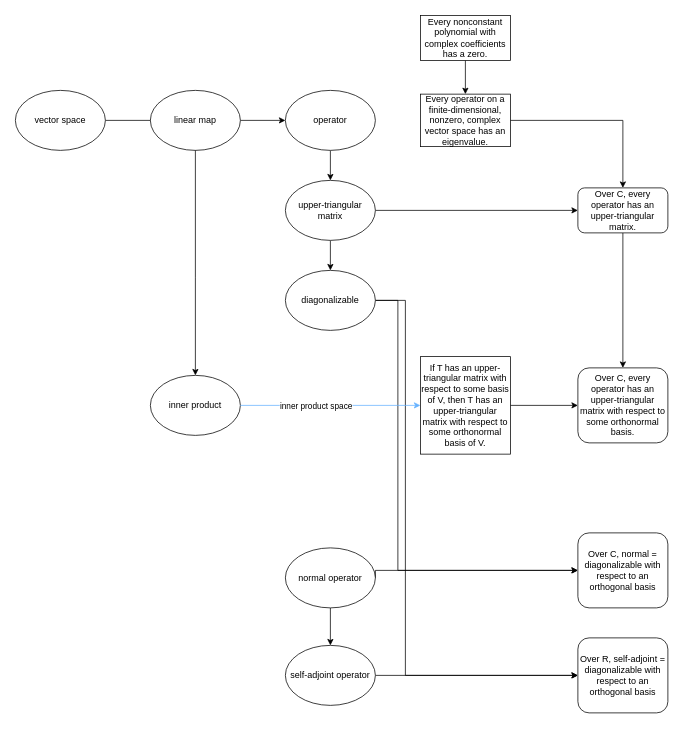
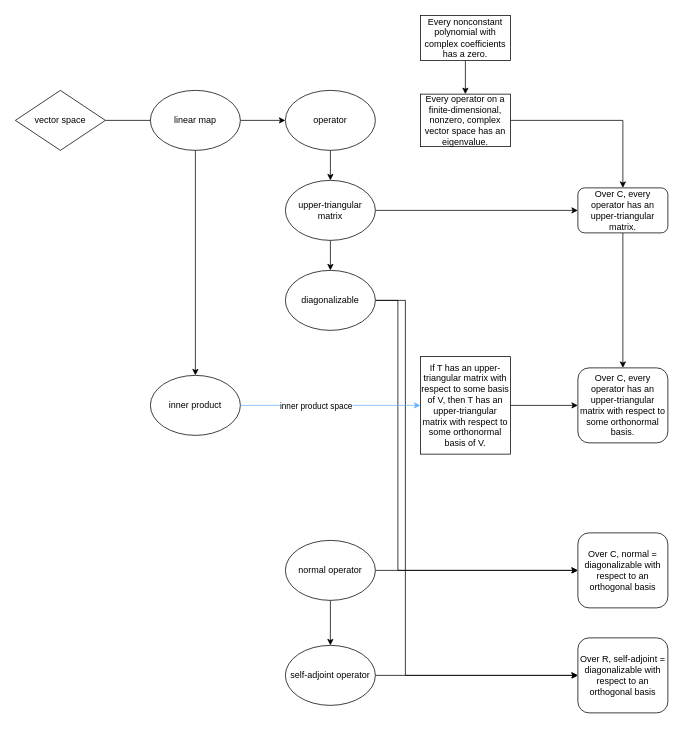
node "vector space": shape ellipse -> diamond
node "normal operator": moved (330, 578) -> (330, 570)
